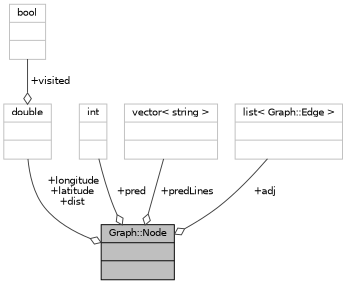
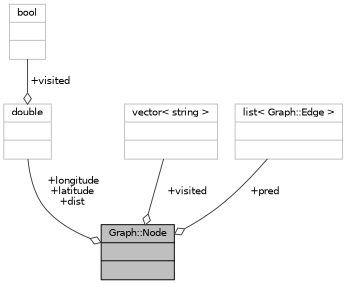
node "int": removed
edge "vector< string >" -> "Graph::Node": label " +predLines" -> " +visited"
edge "list< Graph::Edge >" -> "Graph::Node": label " +adj" -> " +pred"
